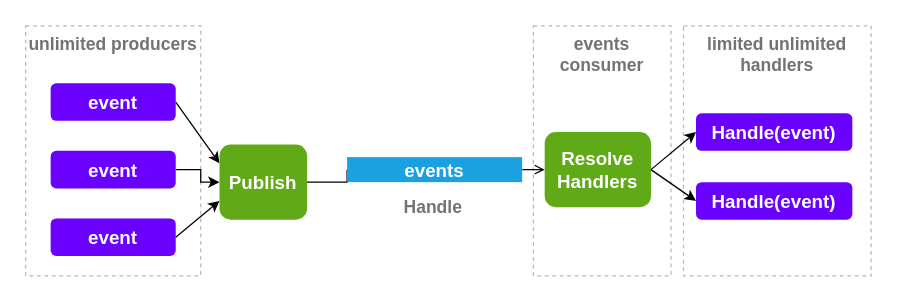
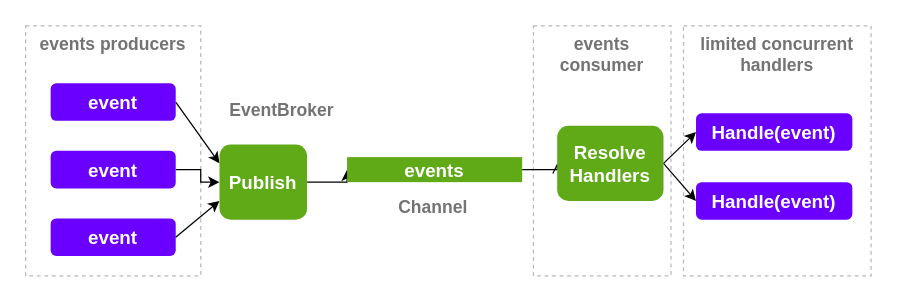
node "unlimited producers": label "unlimited producers" -> "events producers"
node "limited unlimited handlers": label "limited unlimited handlers" -> "limited concurrent handlers"
node "EventBroker": added
node "events": fillcolor #1ba1e2 -> #60a917
node "Resolve Handlers": moved (598, 169) -> (610, 163)
edge "events" -- "Publish": arrowhead none -> classic
node "Handle": label "Handle" -> "Channel"
